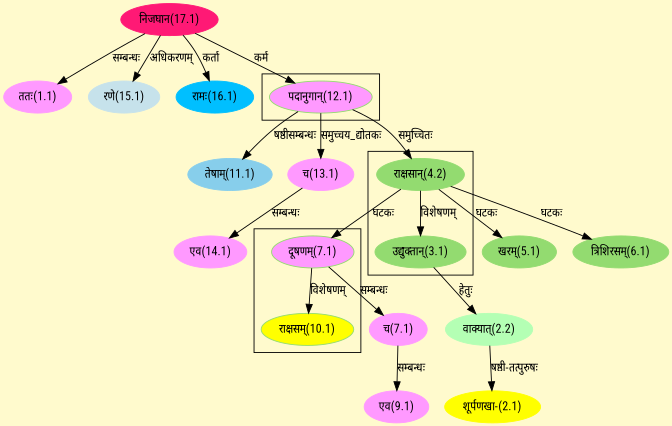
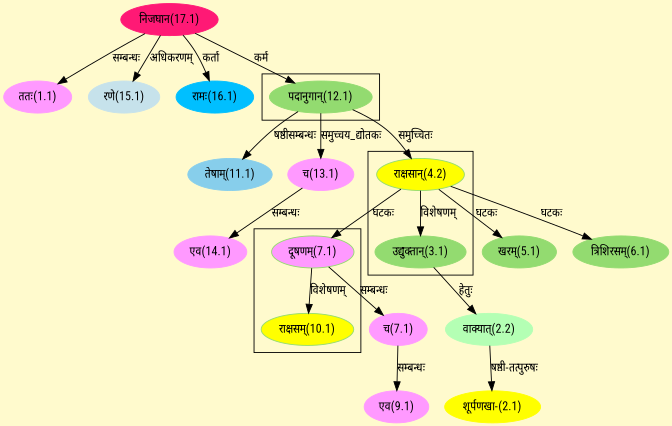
node "पदानुगान्(12.1)": fillcolor #ff99ff -> #93db70
node "राक्षसान्(4.2)": fillcolor #93db70 -> #ffff00
